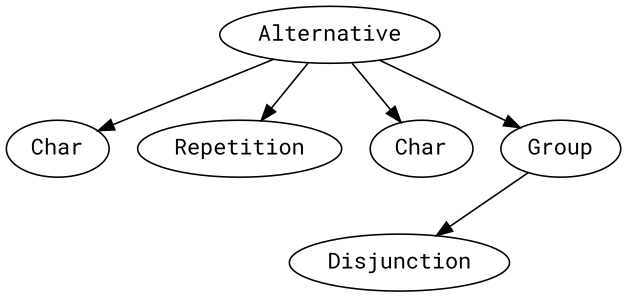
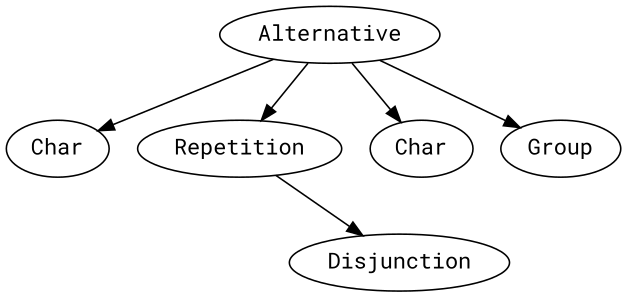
edge "Group" -> "Disjunction": now "Repetition" -> "Disjunction"
